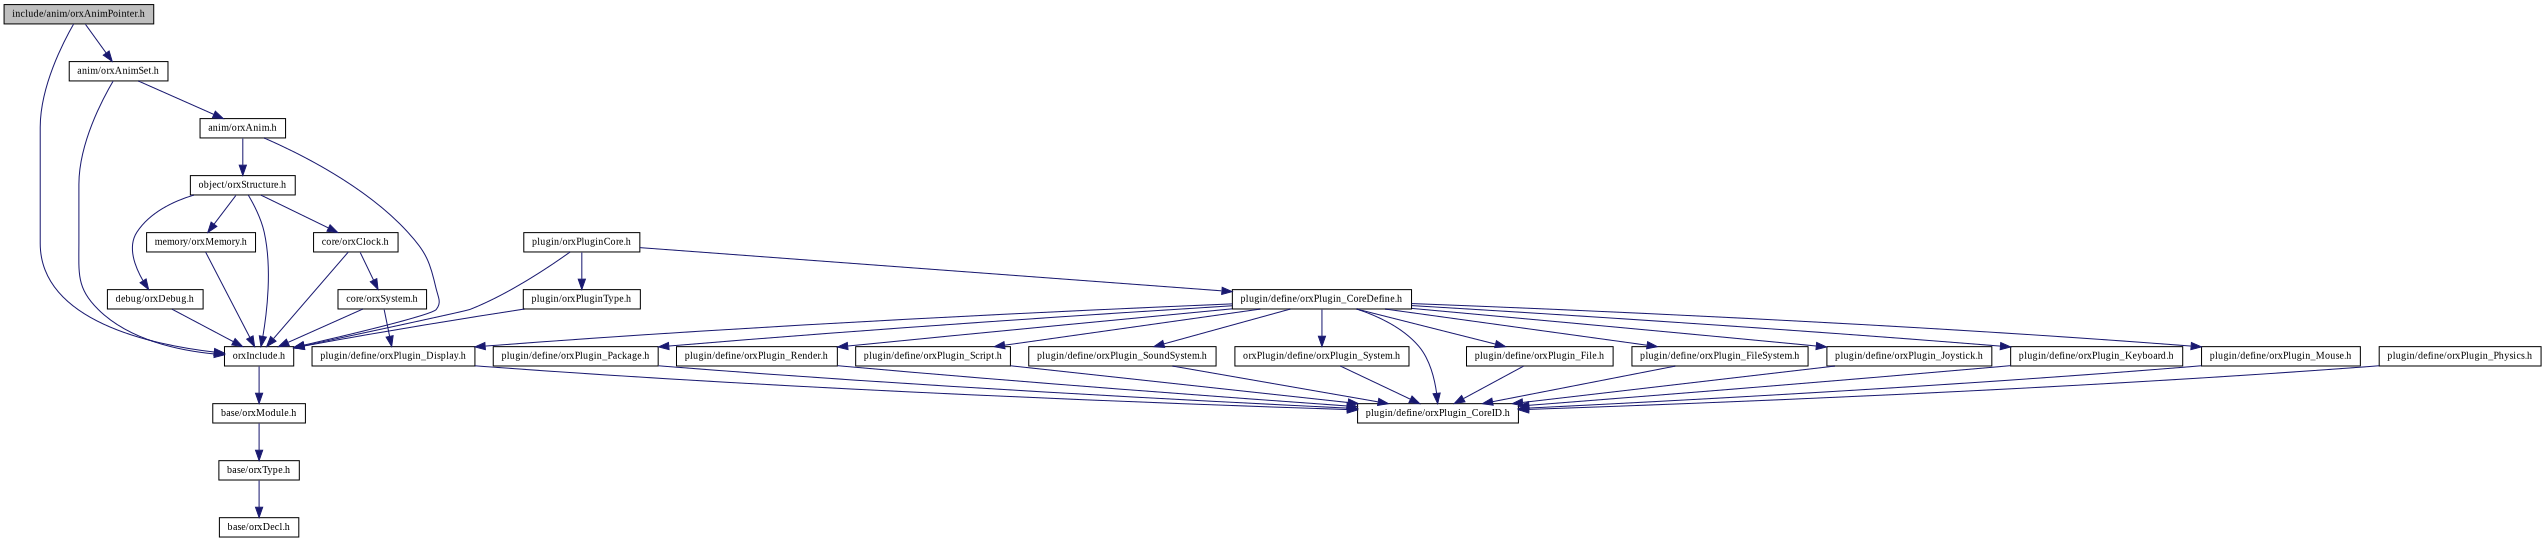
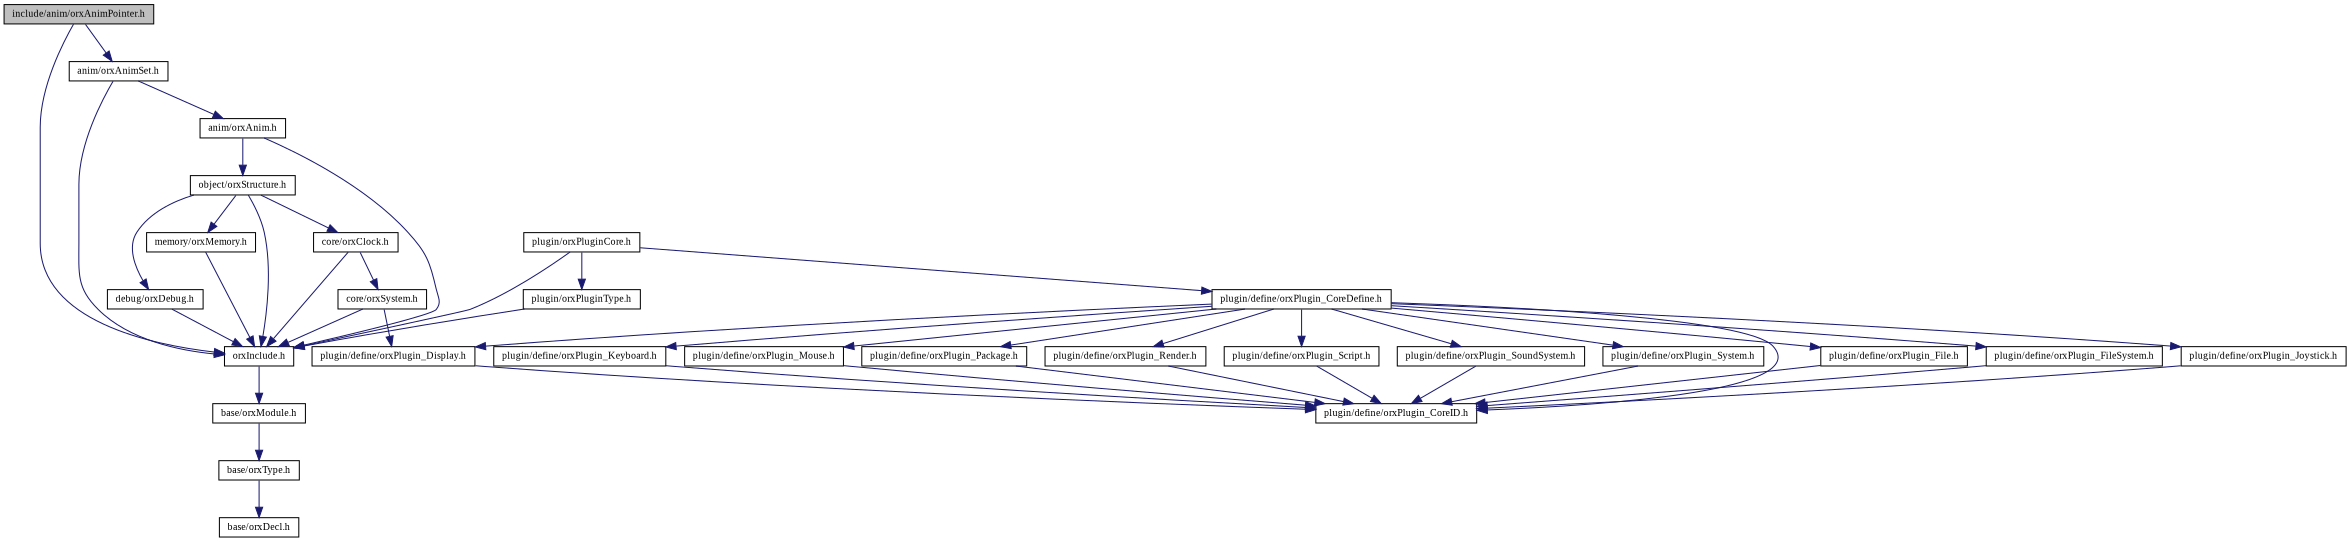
node "orxPlugin/define/orxPlugin_System.h": label "orxPlugin/define/orxPlugin_System.h" -> "plugin/define/orxPlugin_System.h"
node "plugin/define/orxPlugin_Physics.h": removed
